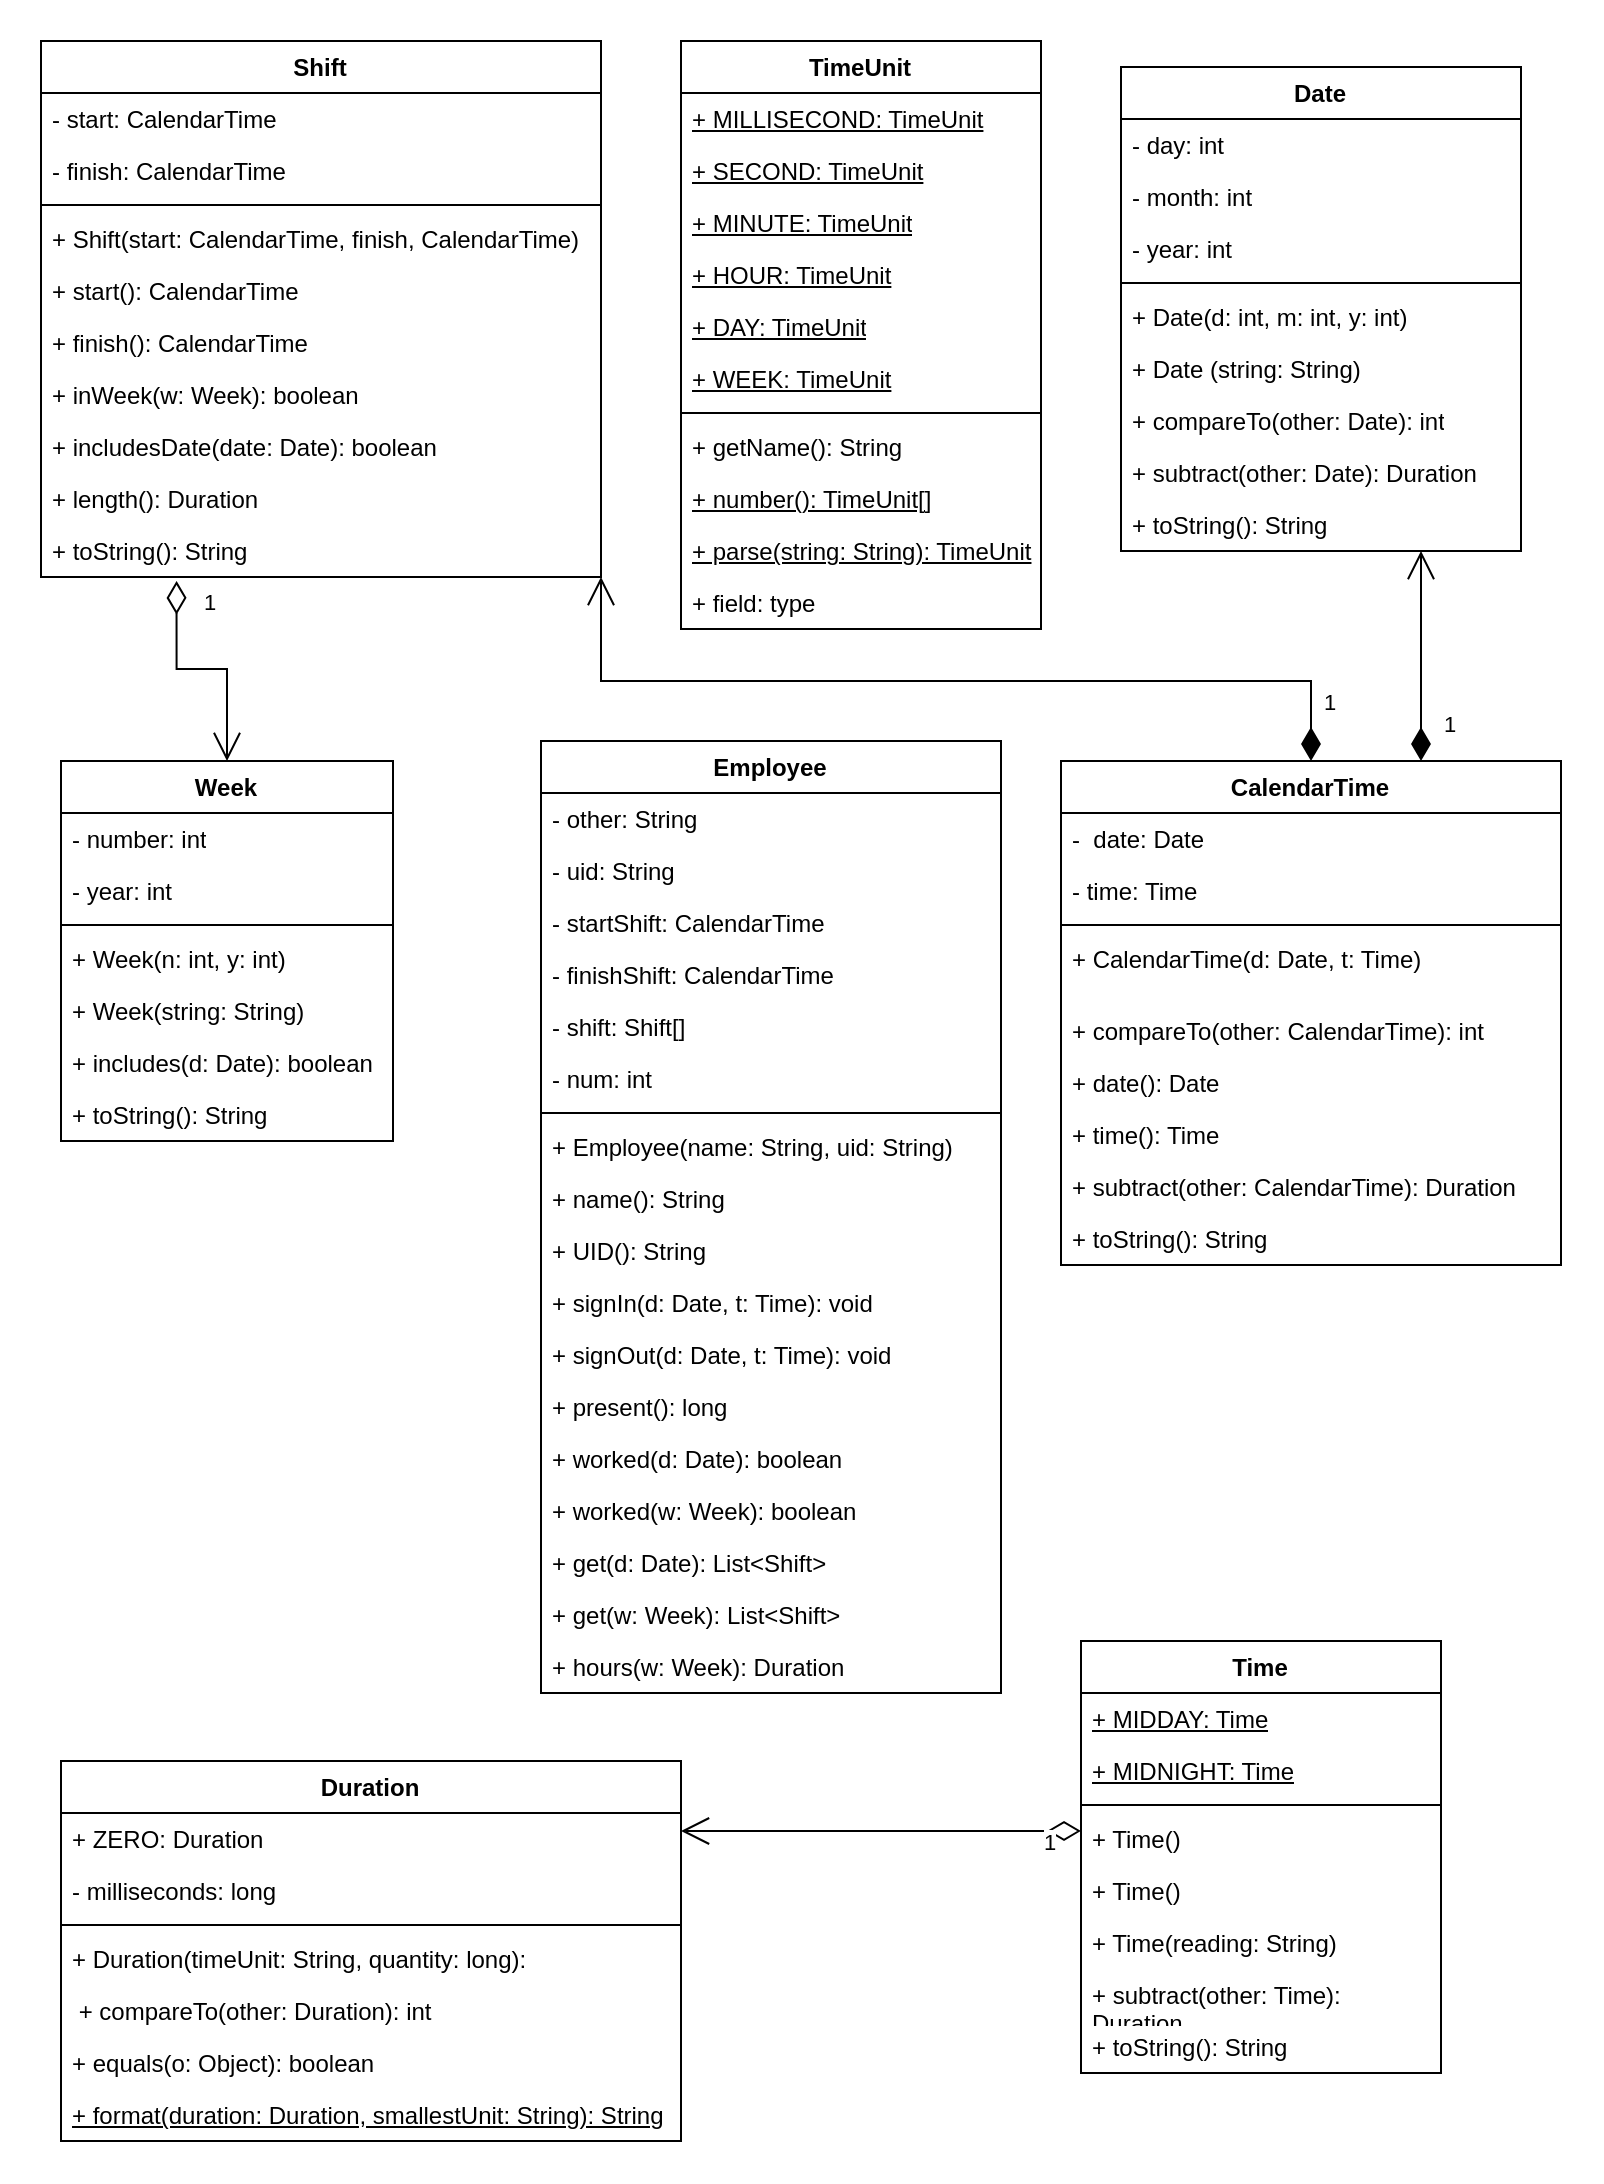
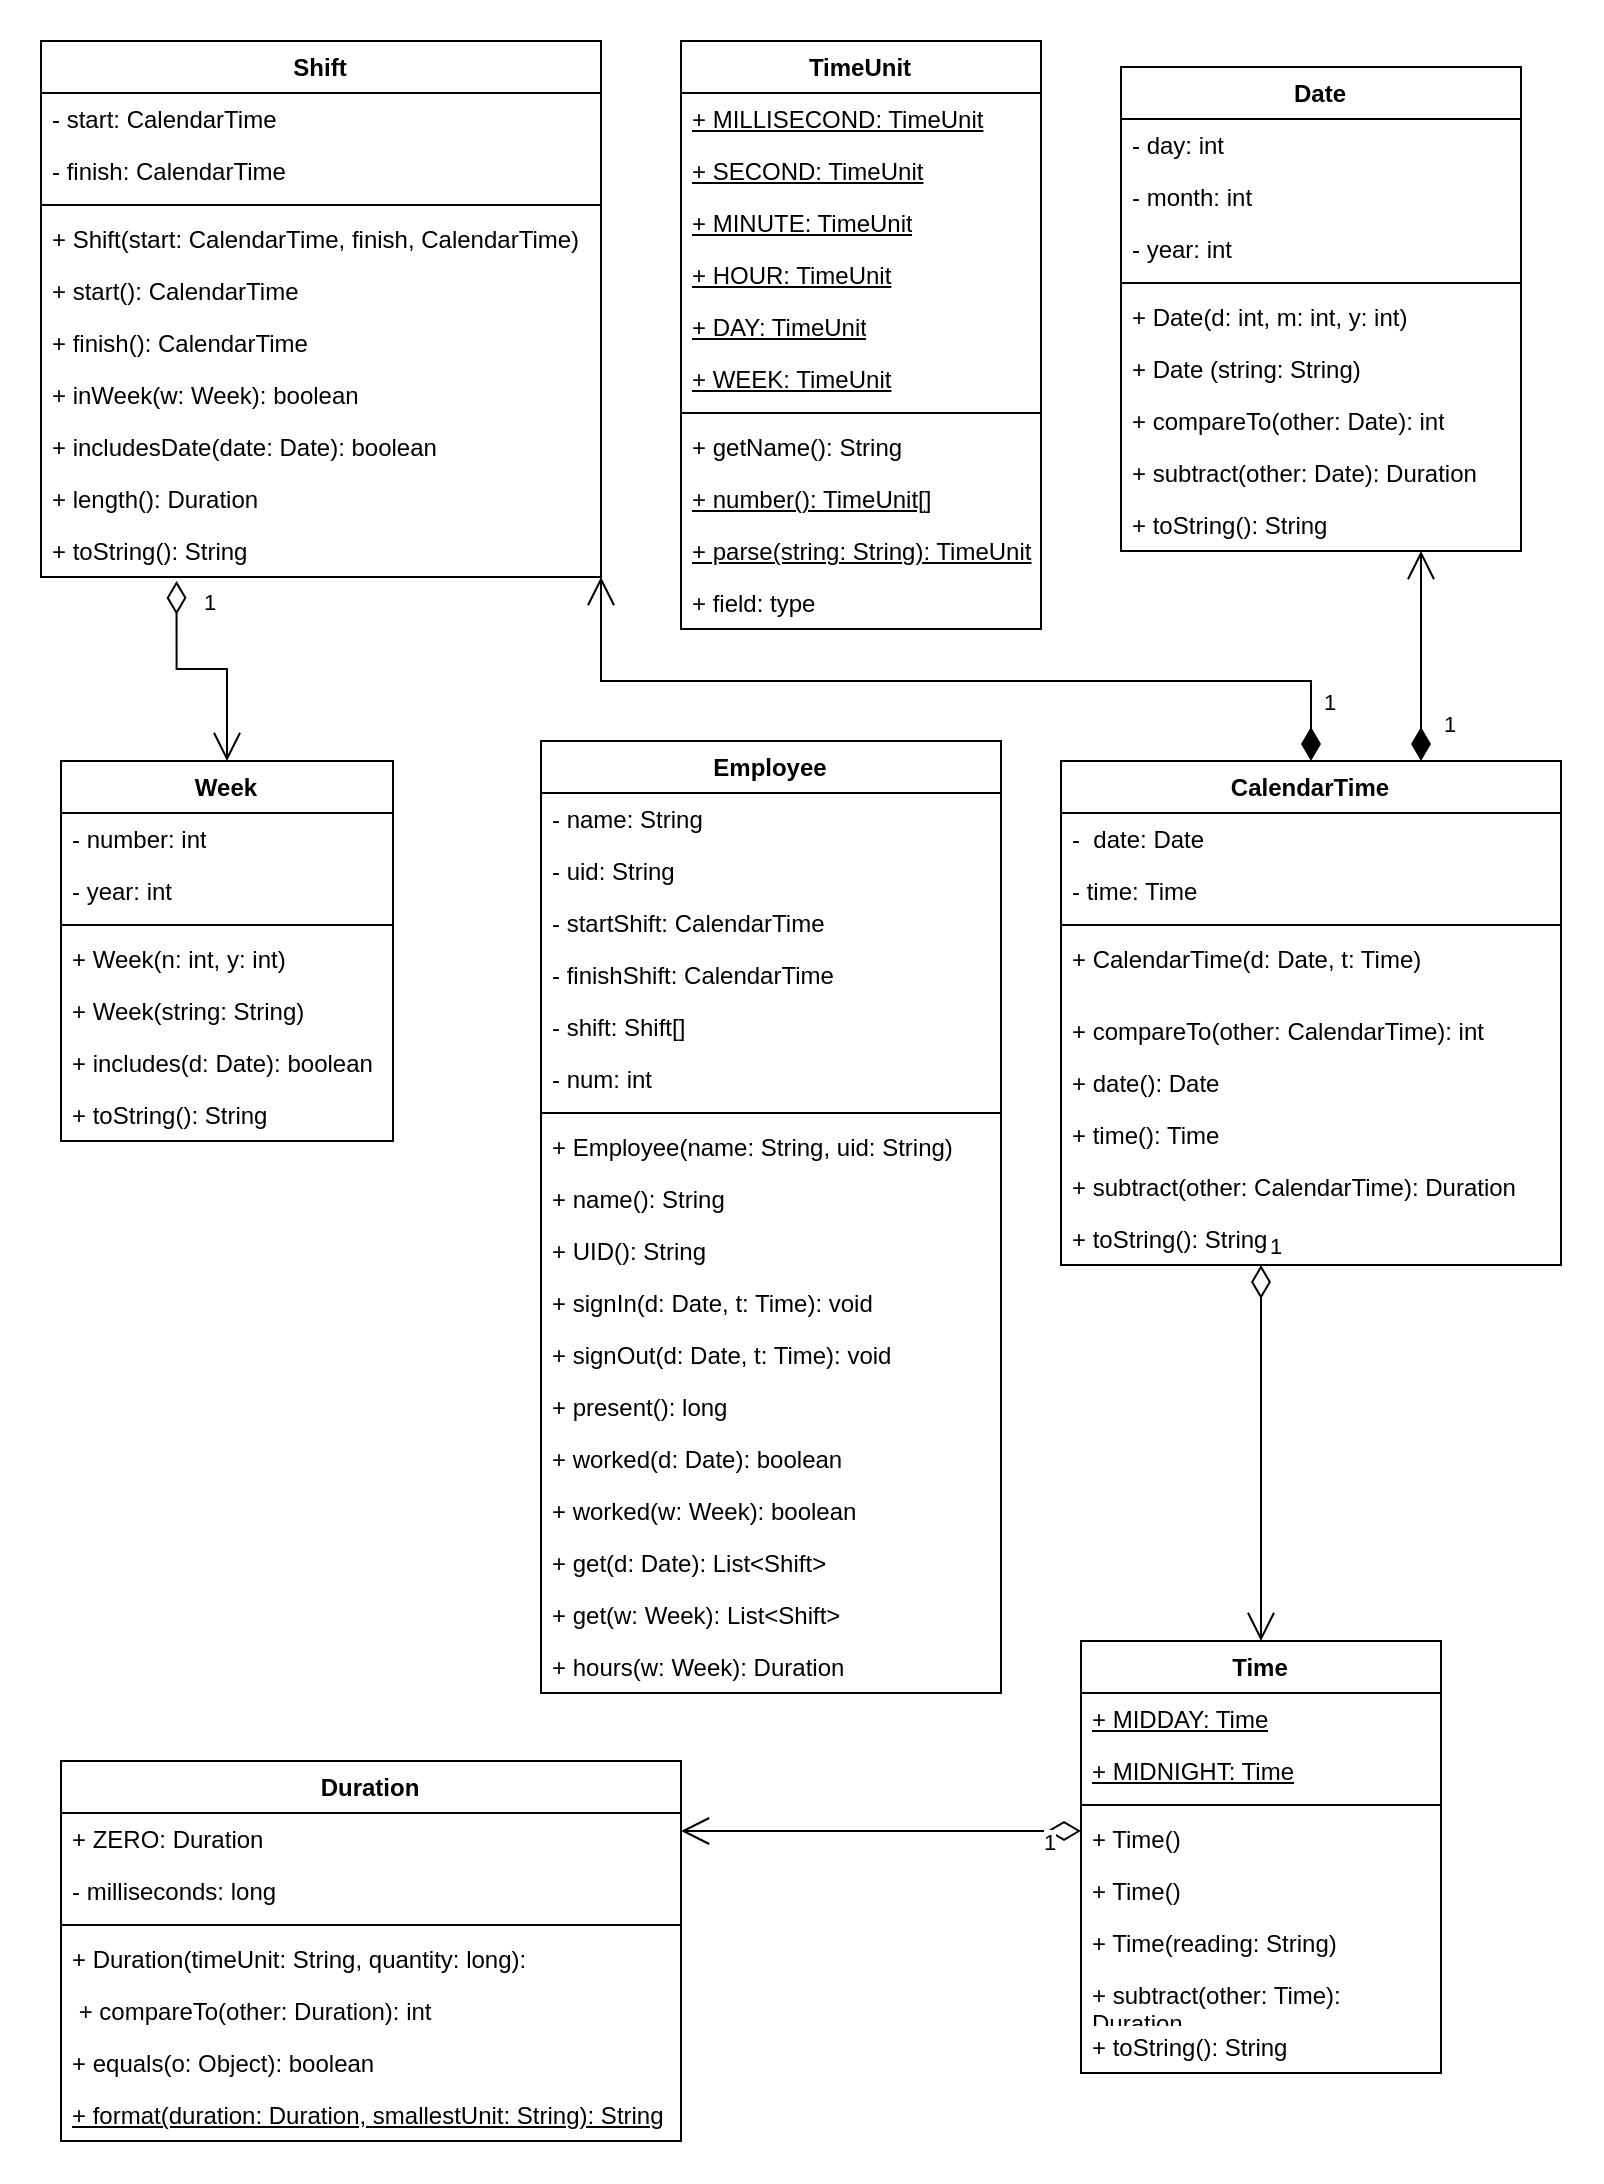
node "- other: String": label "- other: String" -> "- name: String"
edge "CalendarTime" -- "Time": added, label "1"
